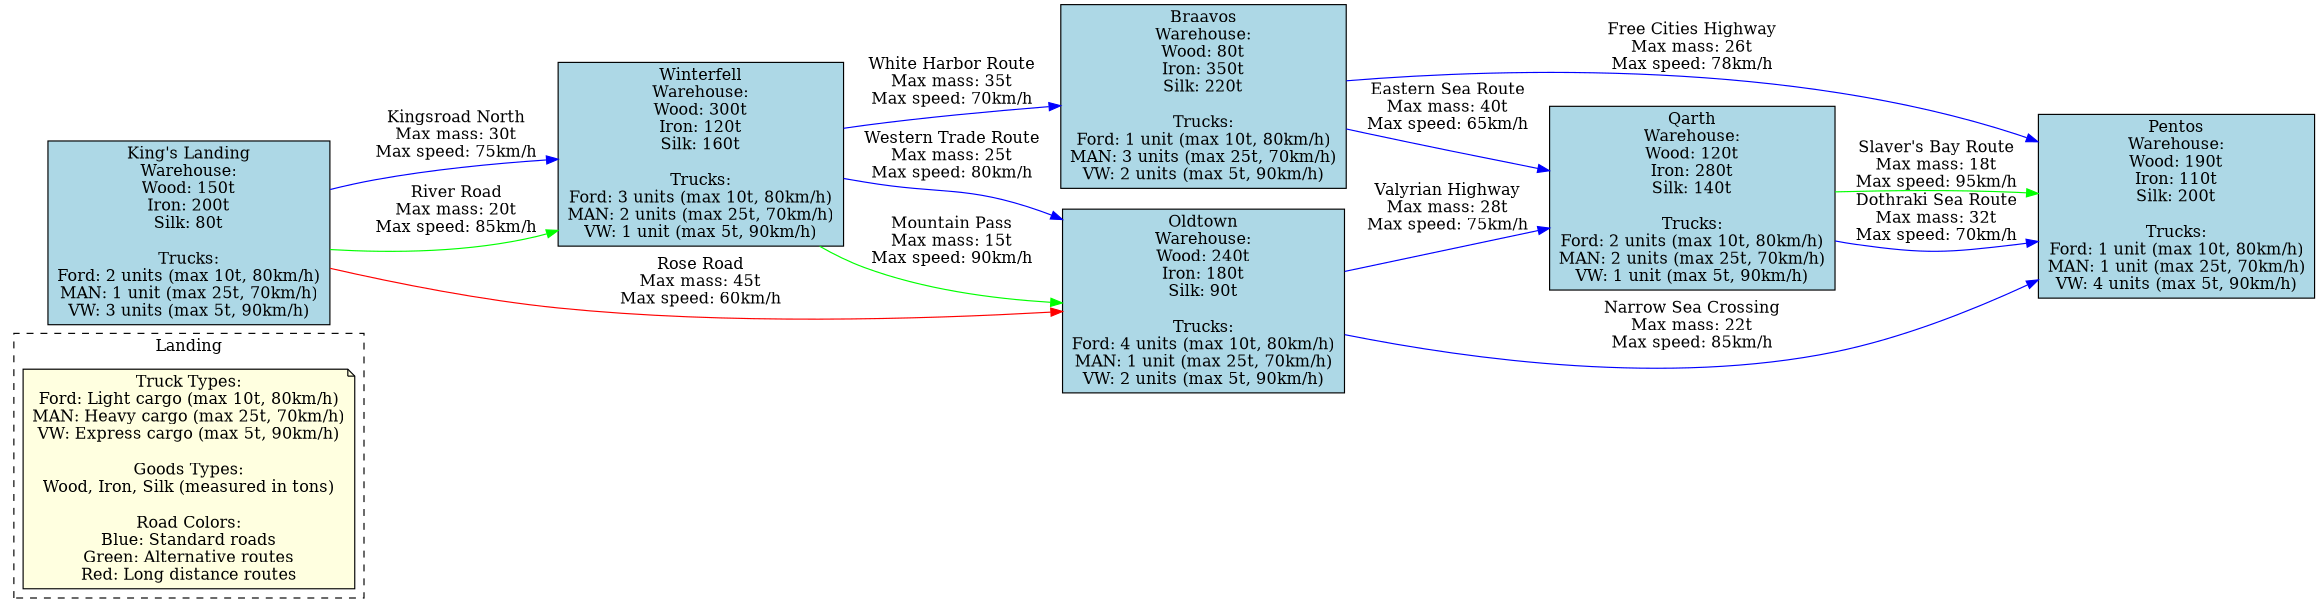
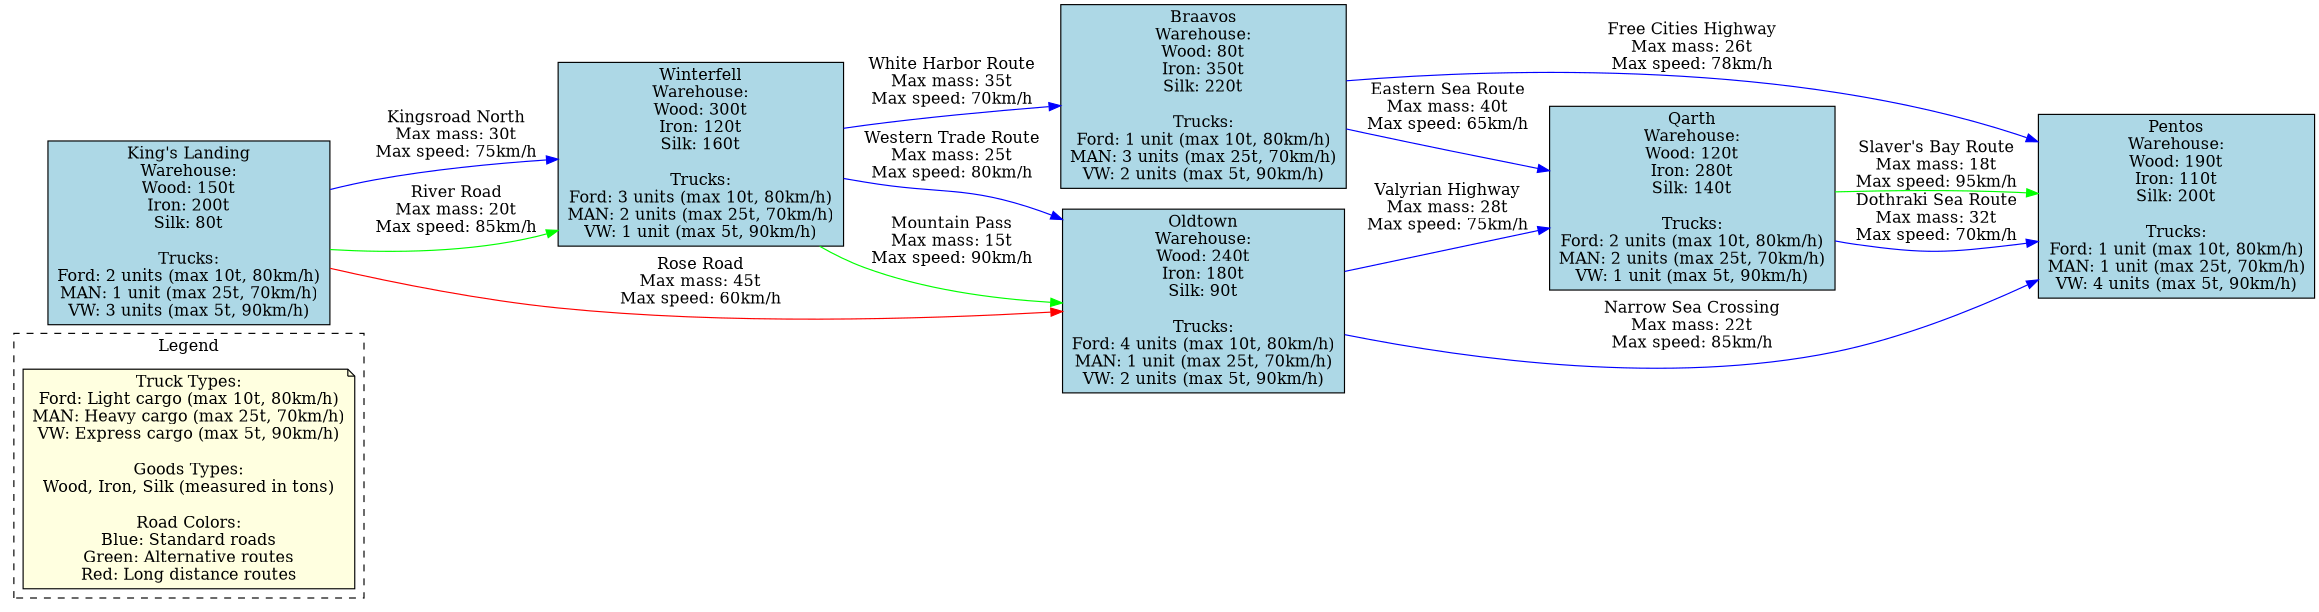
cluster "Landing": label "Landing" -> "Legend"
